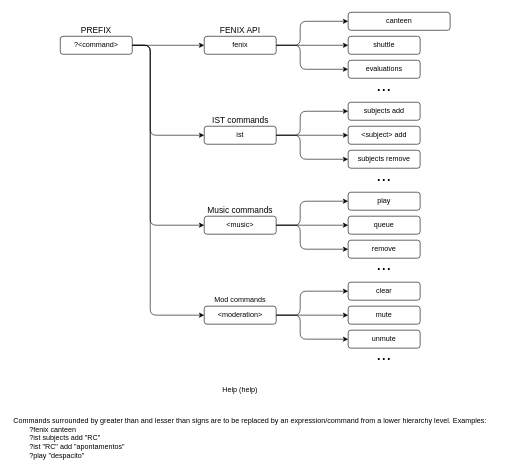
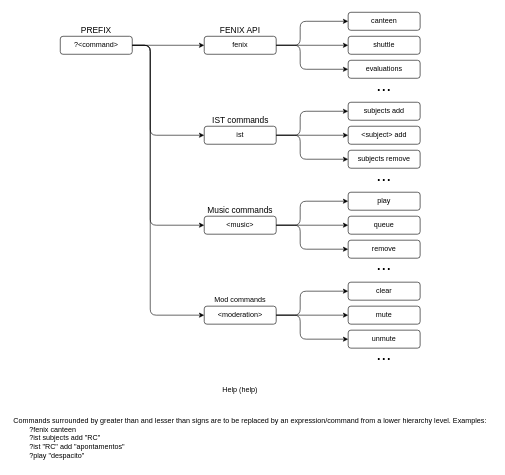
node "canteen": size 102x18 -> 72x18
